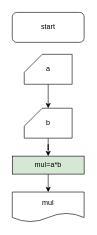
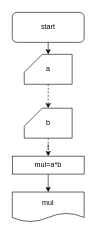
edge "start" -> "a": added
edge "a" -> "b": style solid -> dashed
edge "b" -> "mul=a*b": style solid -> dashed
node "mul=a*b": fillcolor #d5e8d4 -> #ffffff
